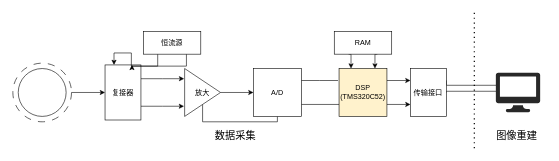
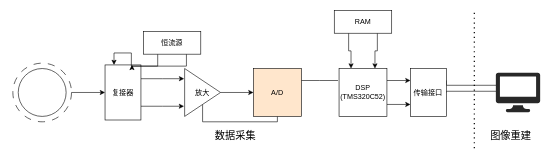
node "RAM": moved (363, 43) -> (363, 22)
node "A/D": fillcolor #ffffff -> #ffe6cc
node "DSP (TMS320C52)": fillcolor #fff2cc -> #ffffff
edge "A/D" -- "DSP (TMS320C52)": removed
node "图像重建": moved (518, 137) -> (512, 137)
